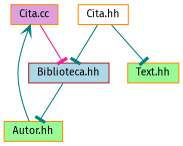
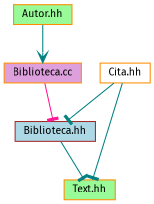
node "Cita.cc": label "Cita.cc" -> "Biblioteca.cc"
edge "Biblioteca.hh" -> "Autor.hh": now "Biblioteca.hh" -> "Text.hh"
